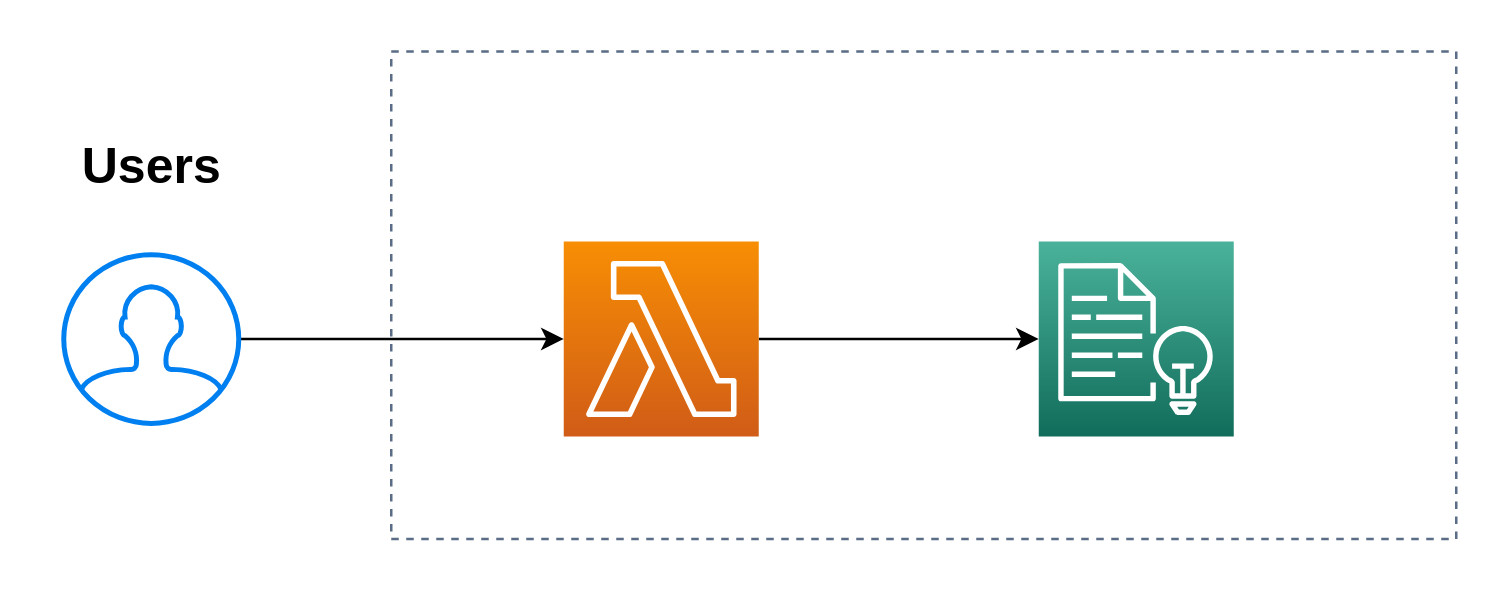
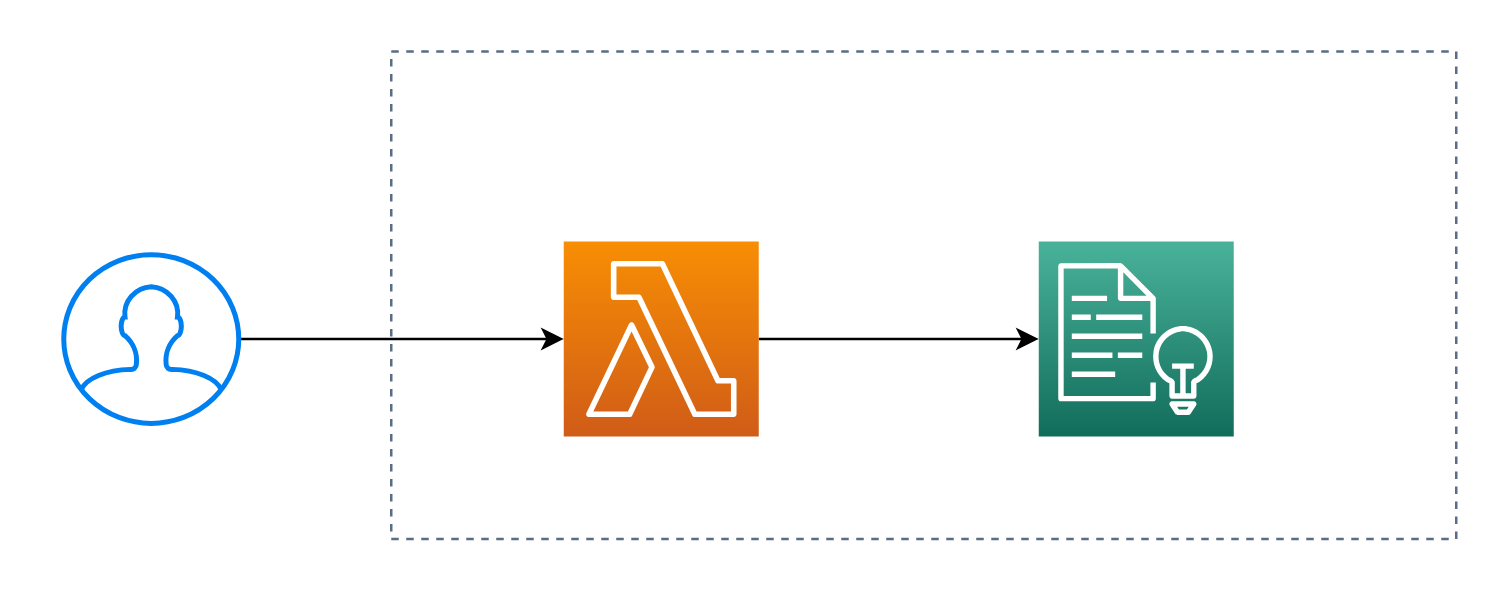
node "Users": removed
